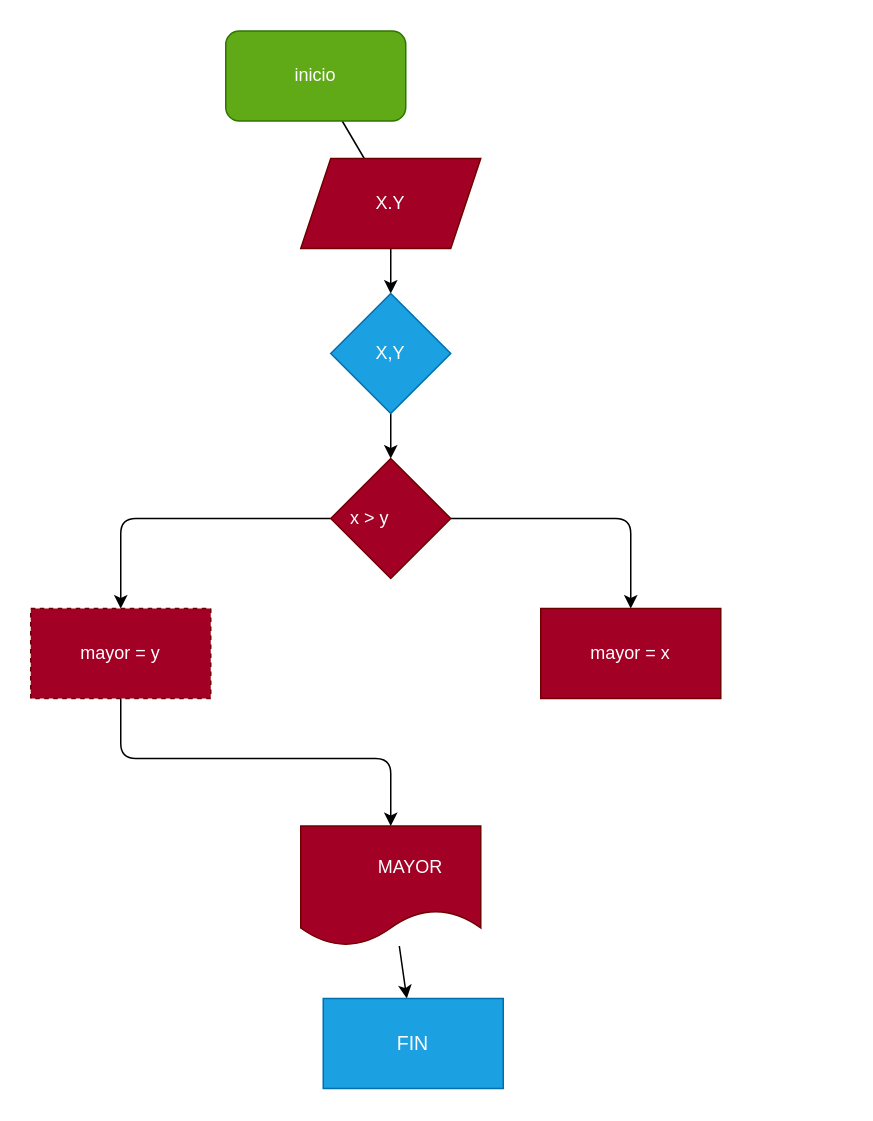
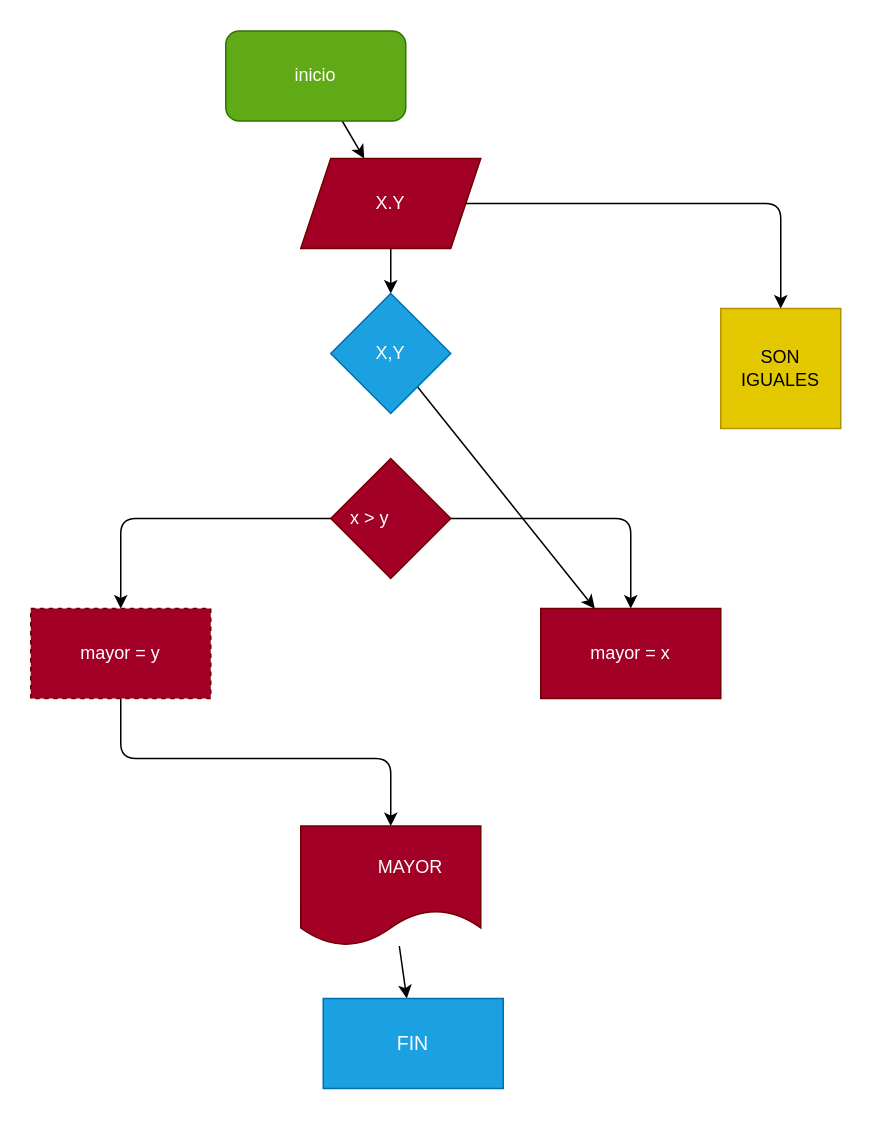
edge "inicio" -- "X.Y": arrowhead none -> classic
edge "X.Y" -> "SON IGUALES": added
node "SON IGUALES": added
edge "X,Y" -> "x > y": now "X,Y" -> "mayor = x"
